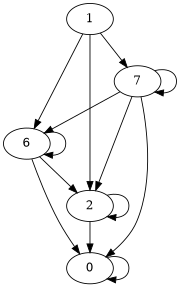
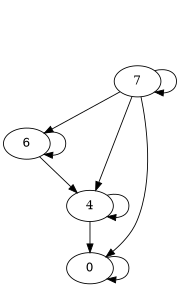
node "1": removed
edge "6" -> "0": removed
node "2": label "2" -> "4"
